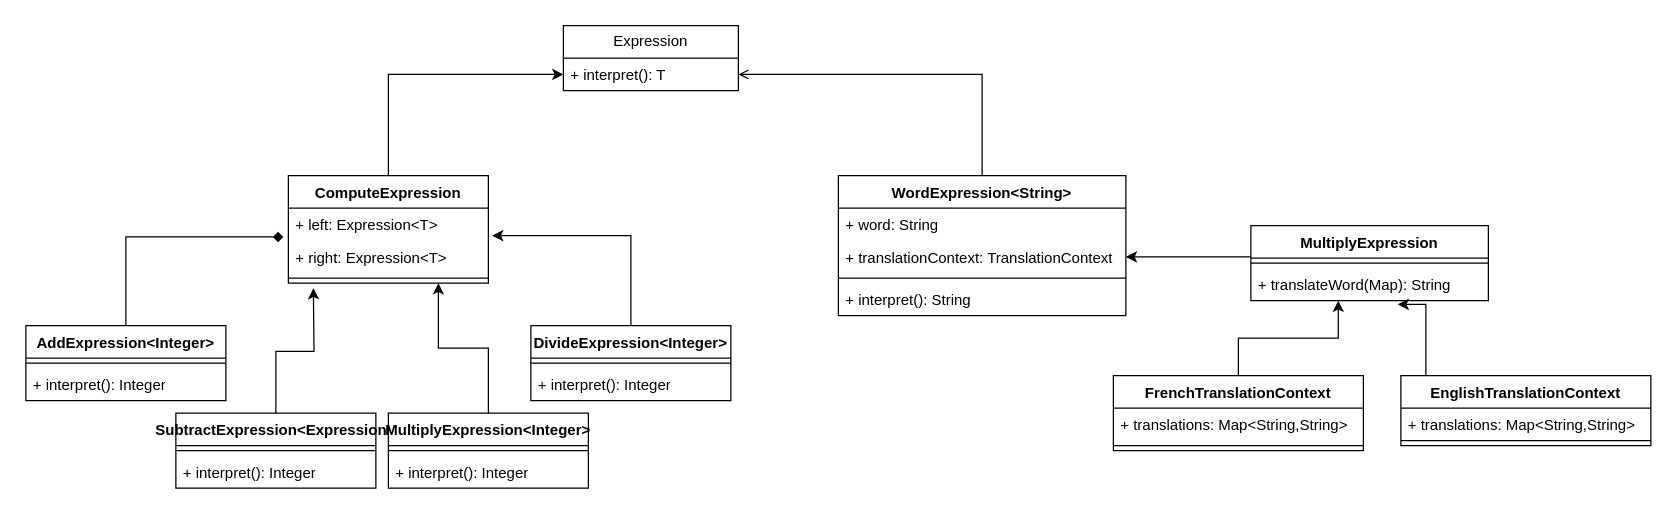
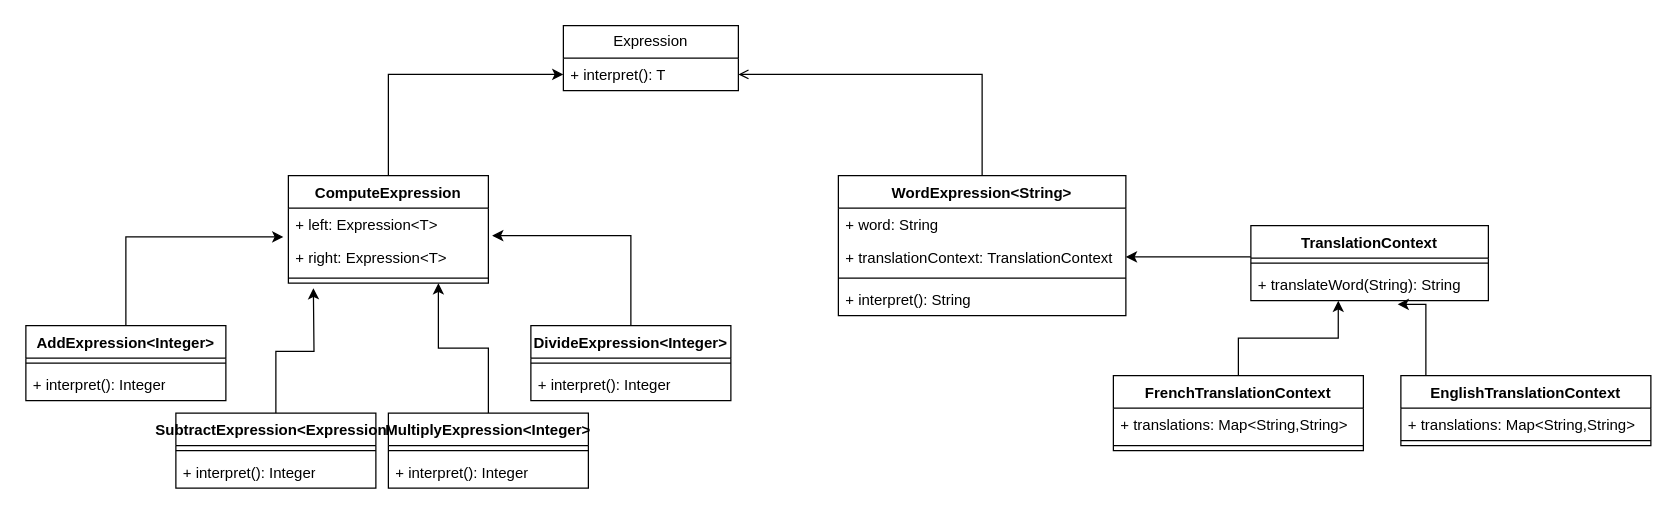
edge "AddExpression<Integer>" -> "+ left: Expression<T>": arrowhead diamond -> classic
node "MultiplyExpression": label "MultiplyExpression" -> "TranslationContext"
node "+ translateWord(Map): String": label "+ translateWord(Map): String" -> "+ translateWord(String): String"
